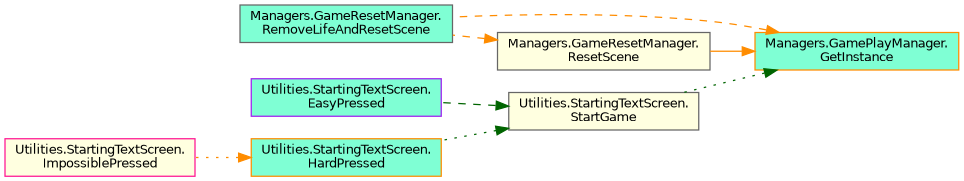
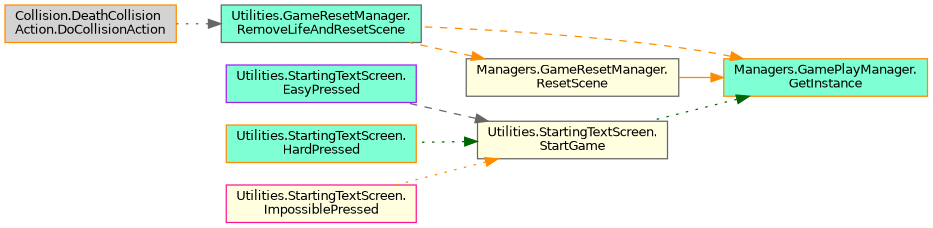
node "Collision.DeathCollision Action.DoCollisionAction": added
node "Managers.GameResetManager. RemoveLifeAndResetScene": label "Managers.GameResetManager. RemoveLifeAndResetScene" -> "Utilities.GameResetManager. RemoveLifeAndResetScene"
edge "Utilities.StartingTextScreen. EasyPressed" -> "Utilities.StartingTextScreen. StartGame": color darkgreen -> gray40
edge "Utilities.StartingTextScreen. ImpossiblePressed" -> "Utilities.StartingTextScreen. HardPressed": now "Utilities.StartingTextScreen. ImpossiblePressed" -> "Utilities.StartingTextScreen. StartGame"
